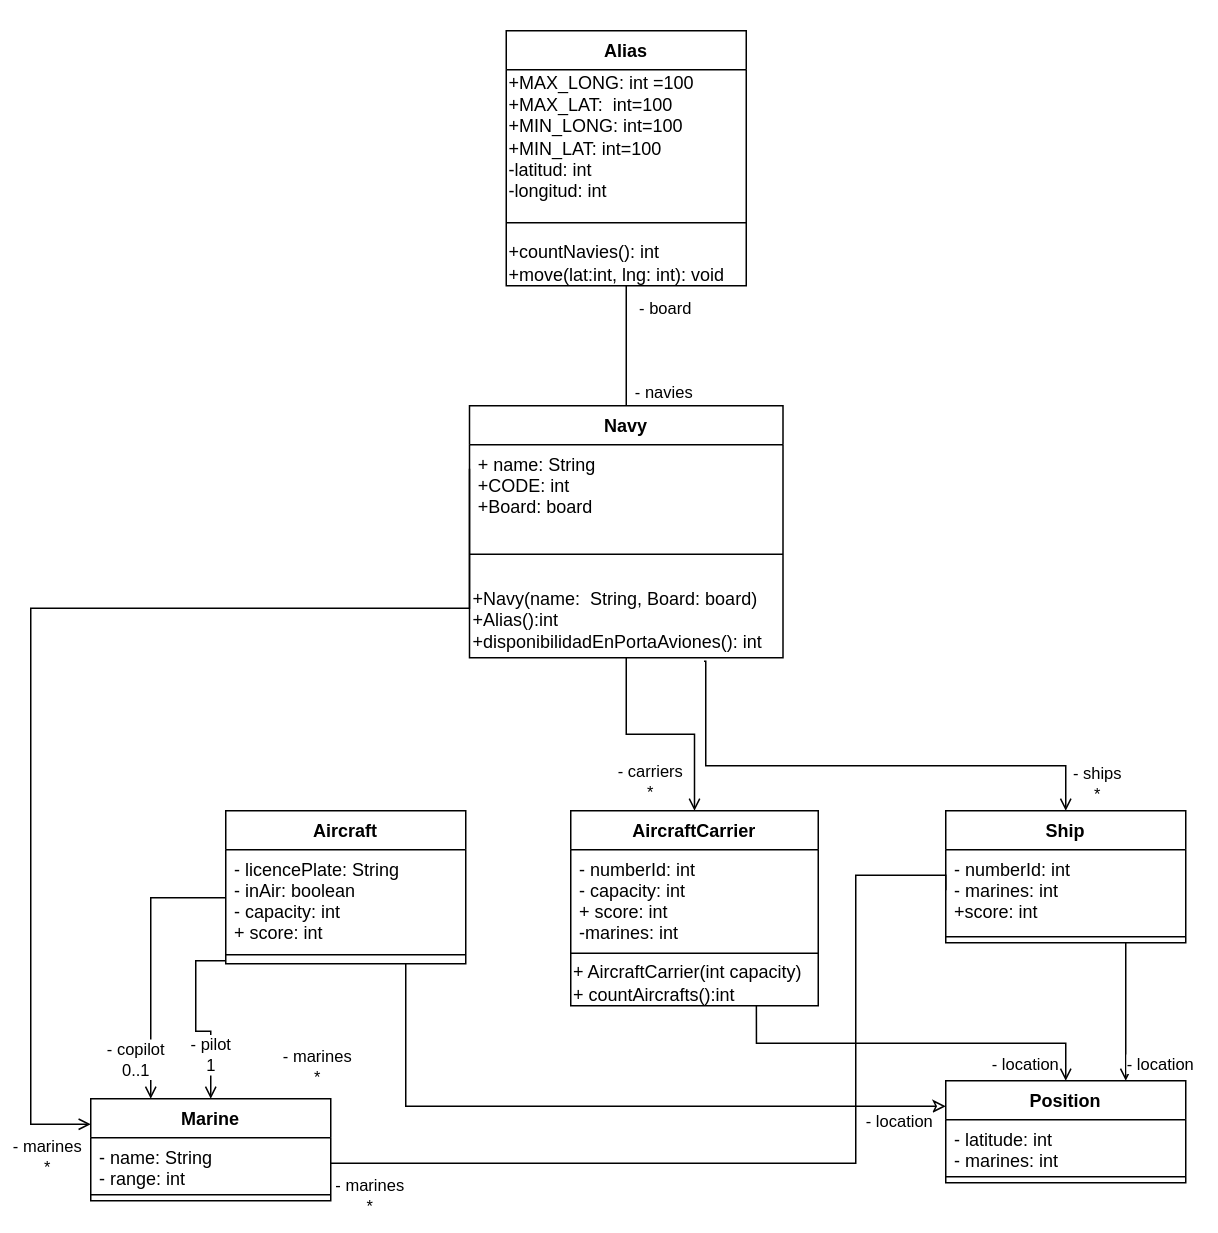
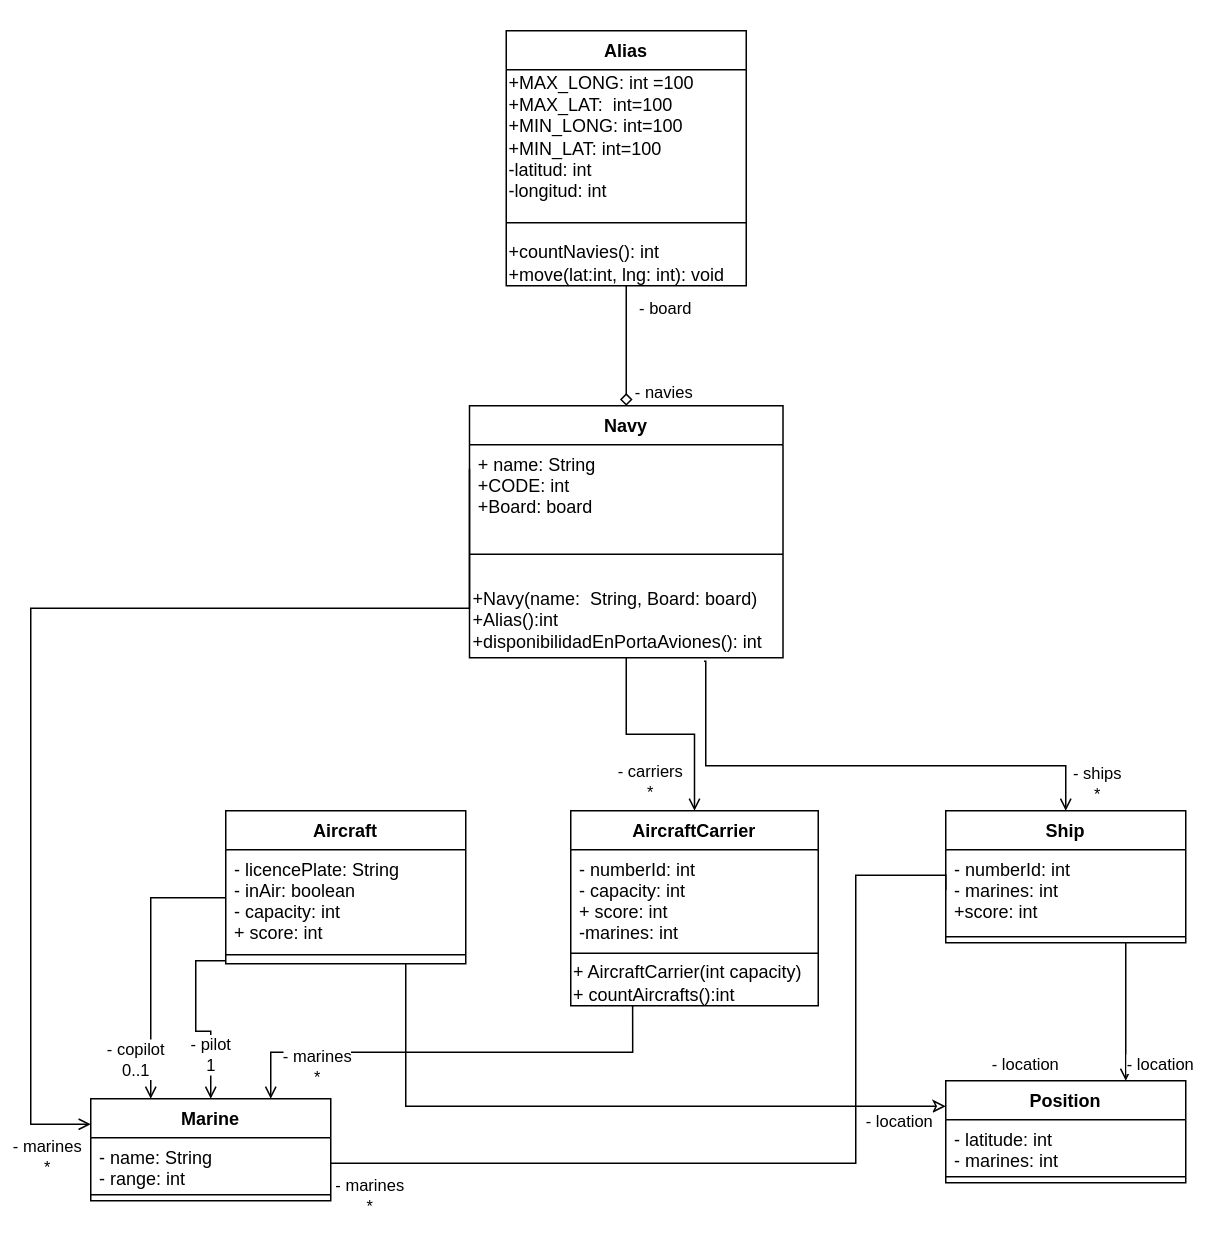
edge "Alias" -- "Navy": arrowhead none -> diamond
edge "AircraftCarrier" -> "Position": removed
edge "AircraftCarrier" -> "Marine": added
